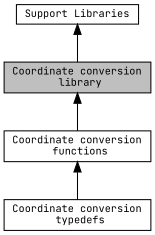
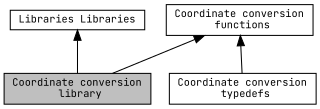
node "Support Libraries": label "Support Libraries" -> "Libraries Libraries"
edge "Coordinate conversion functions" -> "Coordinate conversion library": reversed
